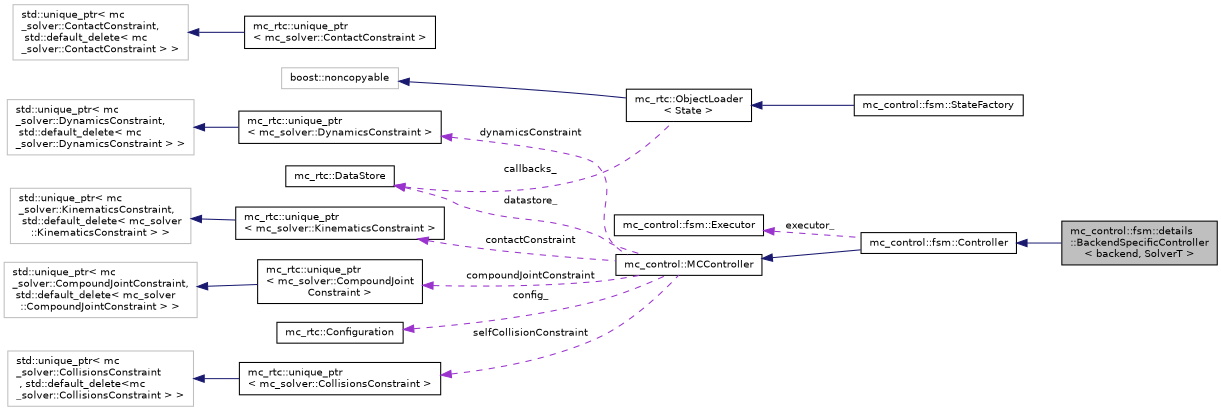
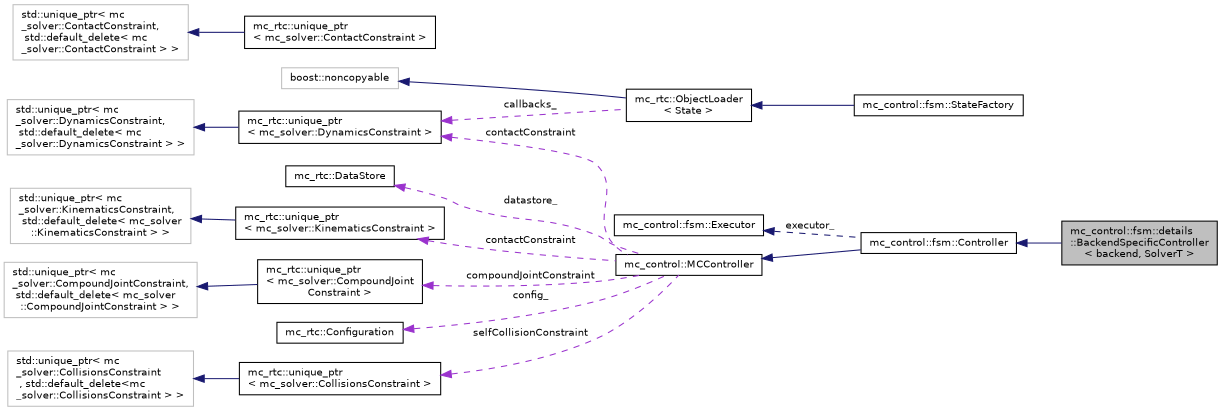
edge "mc_control::MCController" -> "mc_rtc::unique_ptr < mc_solver::DynamicsConstraint >": label " dynamicsConstraint" -> " contactConstraint"
edge "mc_rtc::ObjectLoader < State >" -> "mc_rtc::DataStore": now "mc_rtc::ObjectLoader < State >" -> "mc_rtc::unique_ptr < mc_solver::DynamicsConstraint >"
edge "mc_control::fsm::Controller" -> "mc_control::fsm::Executor": color darkorchid3 -> midnightblue
